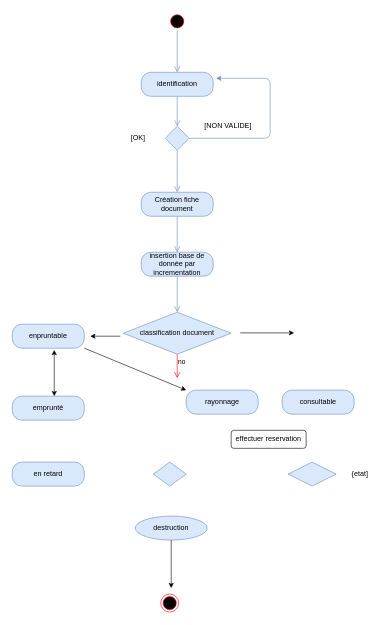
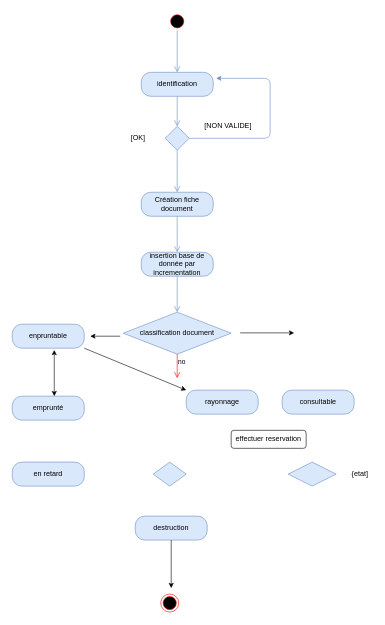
node "destruction": shape ellipse -> rounded rectangle
